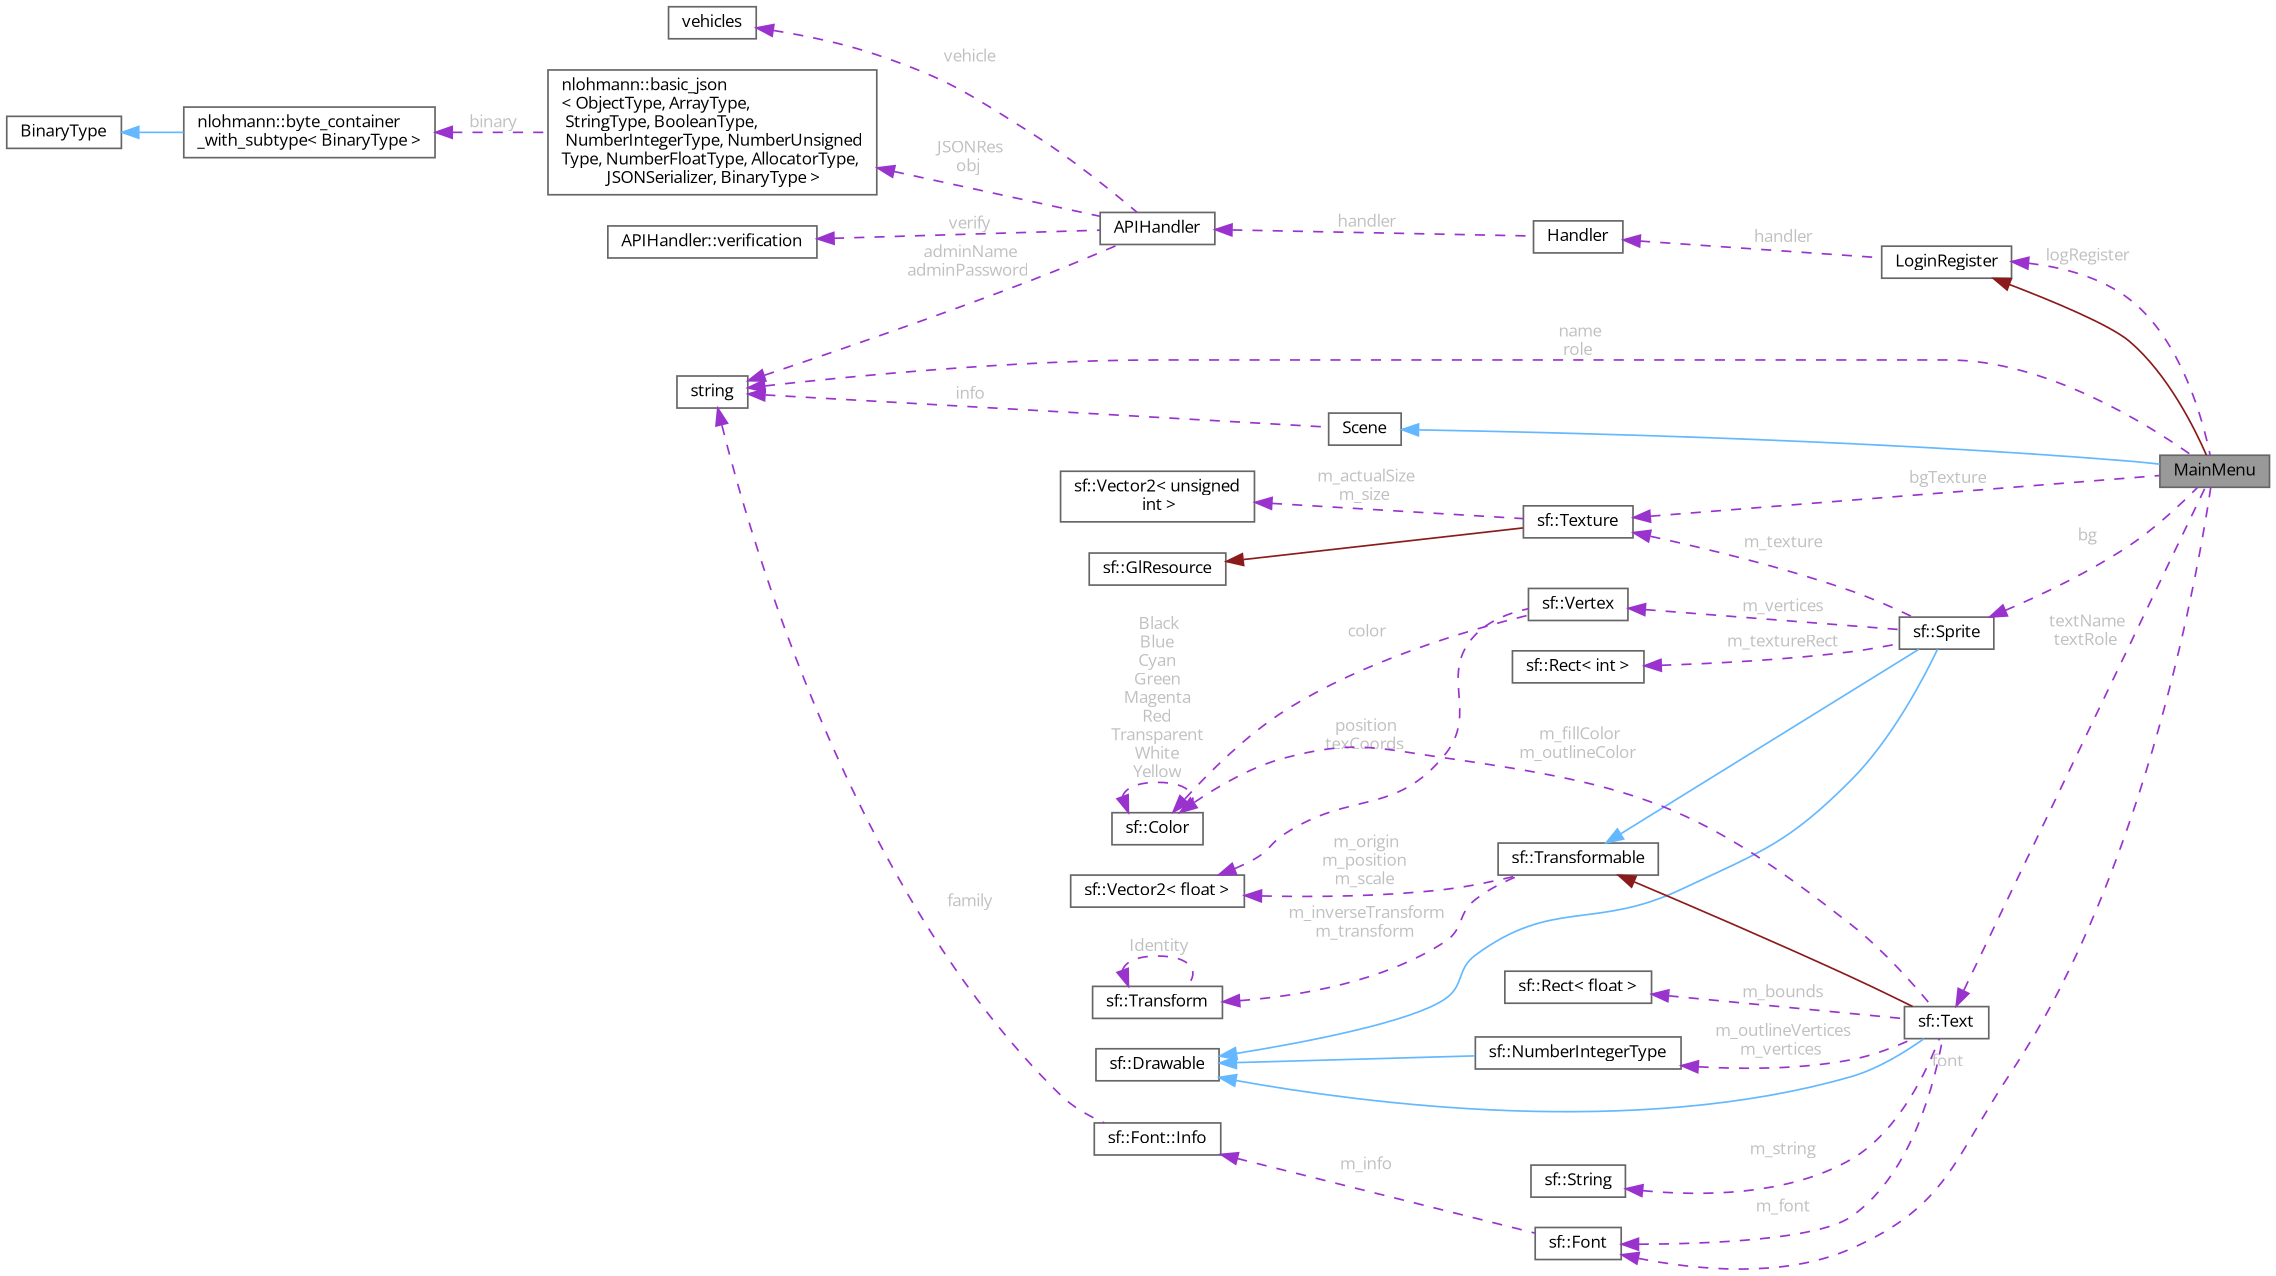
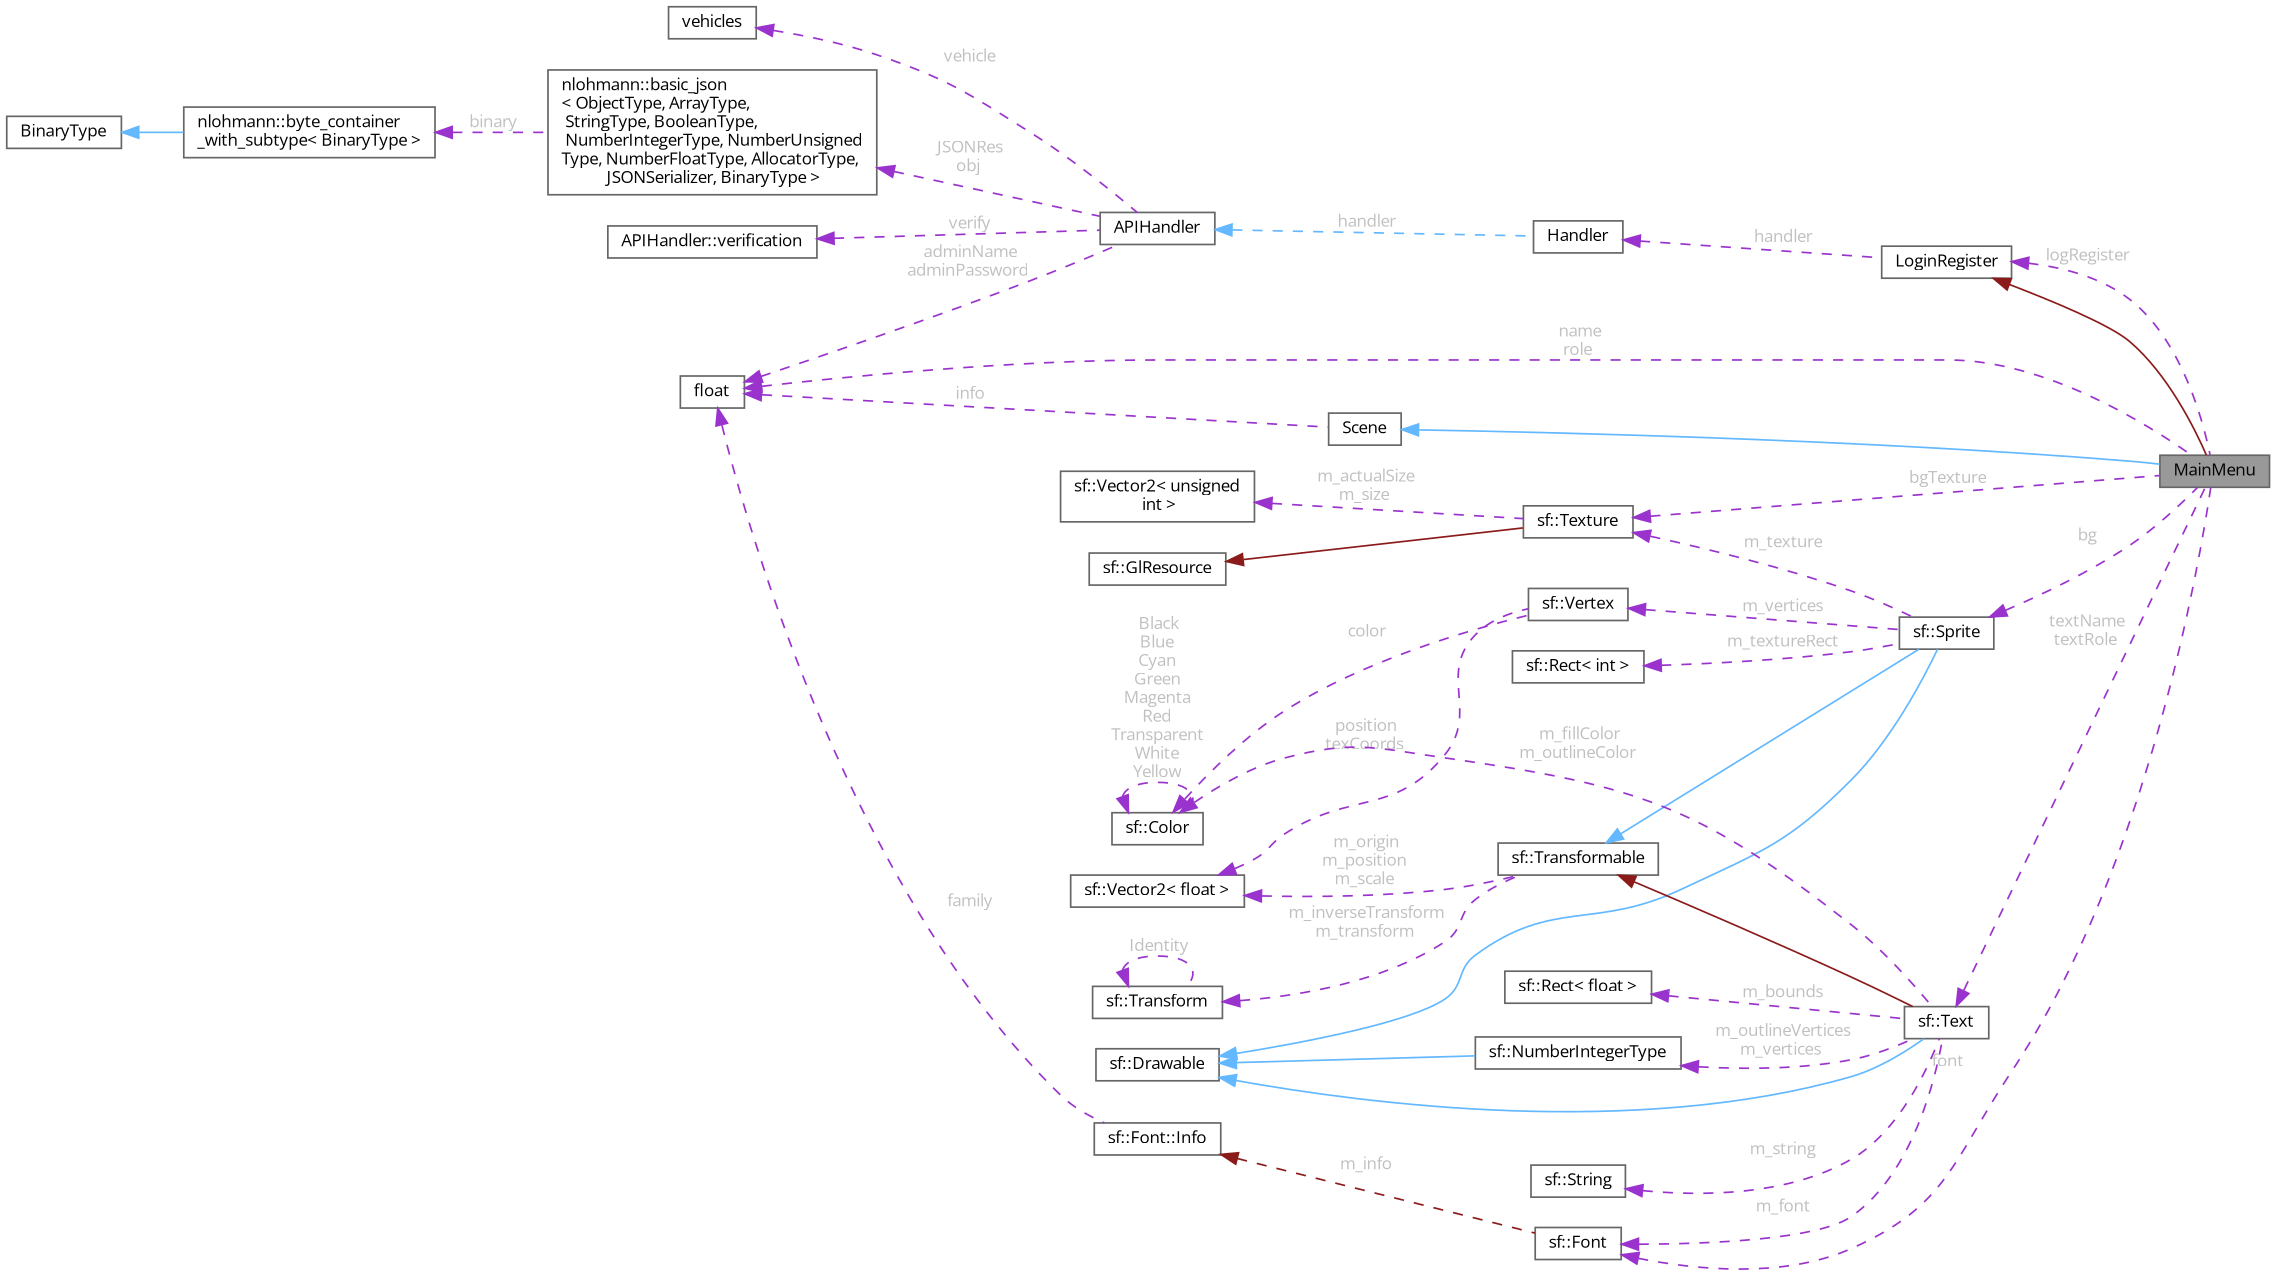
edge "Handler" -> "APIHandler": color darkorchid3 -> steelblue1
node "string": label "string" -> "float"
edge "sf::Font" -> "sf::Font::Info": color darkorchid3 -> firebrick4
